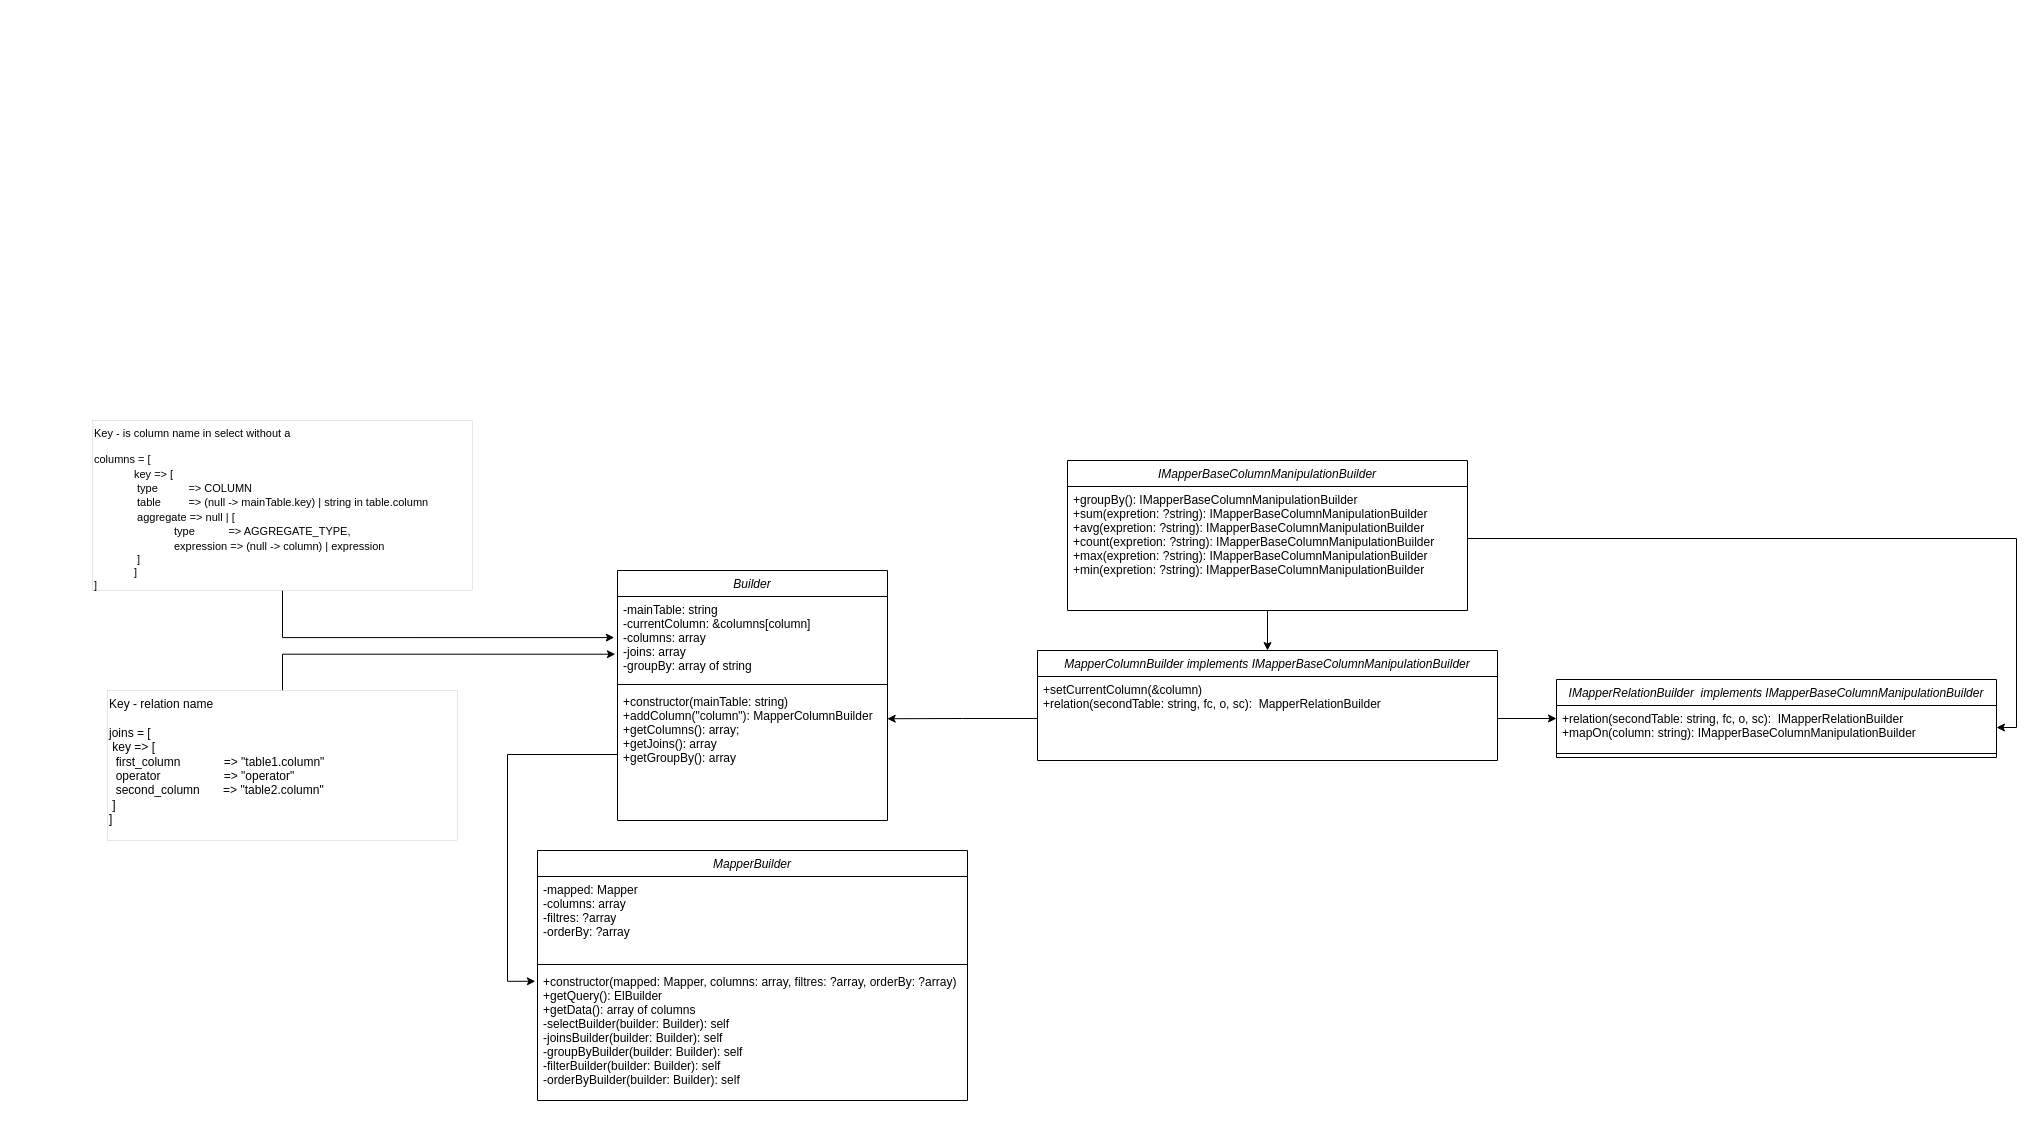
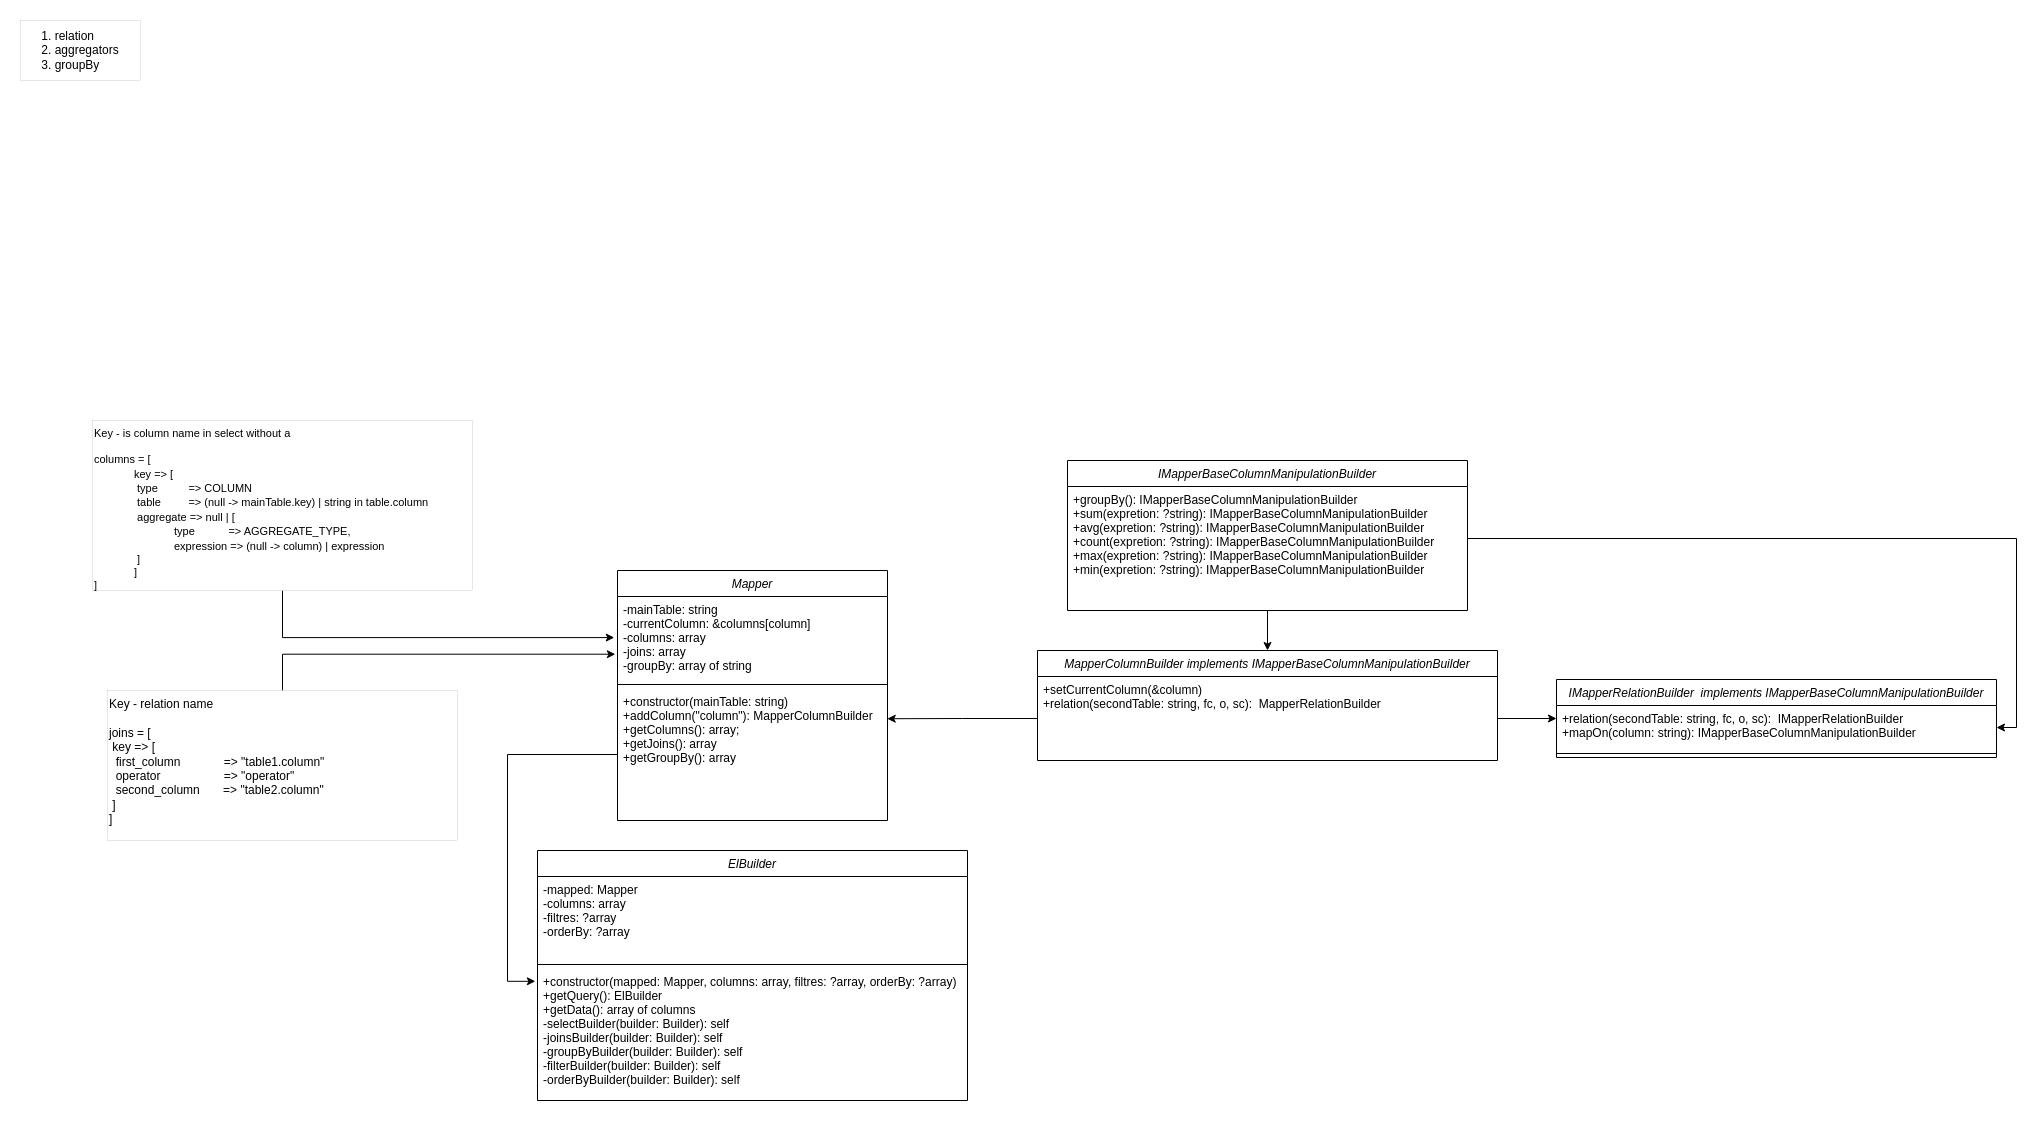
node "1. relation 2. aggregators 3. groupBy": added
node "Builder": label "Builder" -> "Mapper"
node "MapperBuilder": label "MapperBuilder" -> "ElBuilder"
